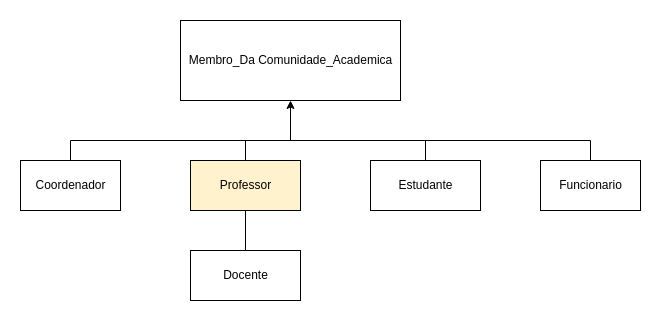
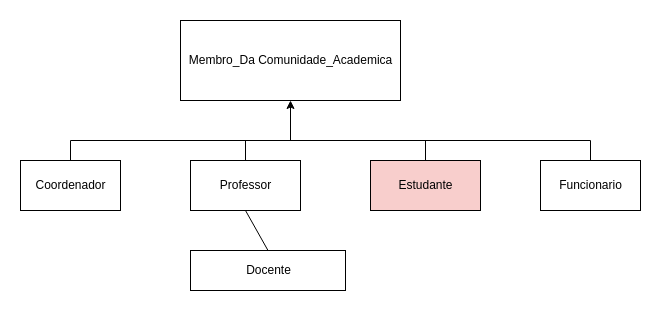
node "Professor": fillcolor #fff2cc -> #ffffff
node "Estudante": fillcolor #ffffff -> #f8cecc
node "Docente": size 110x50 -> 155x40
